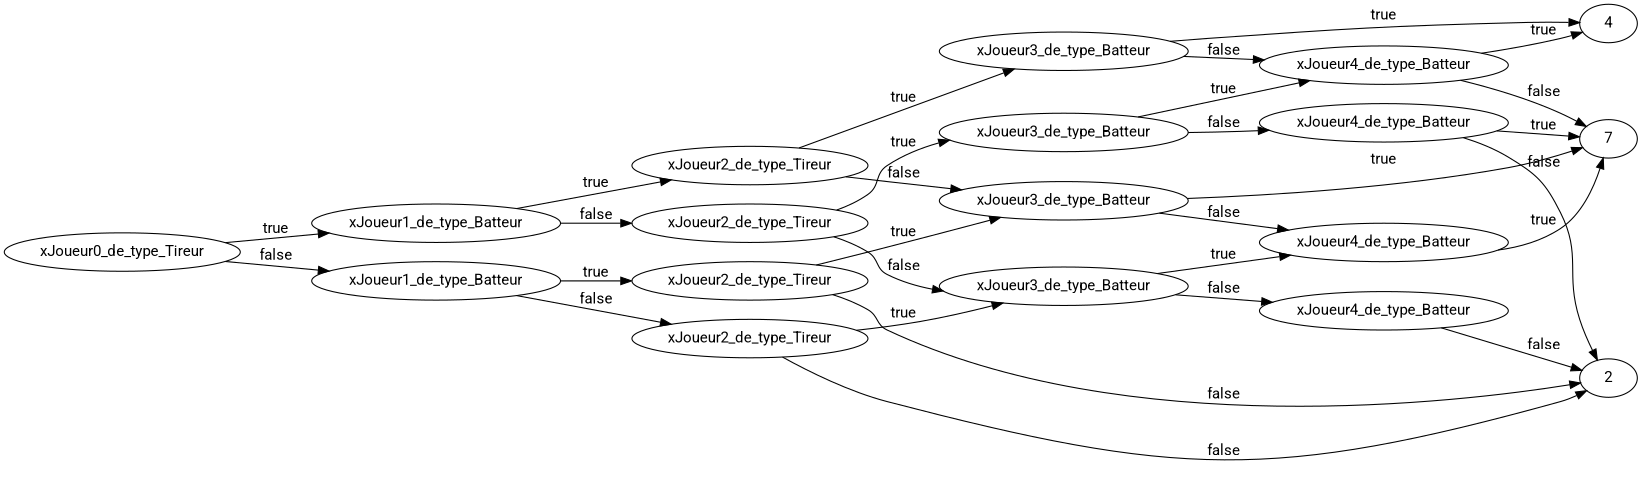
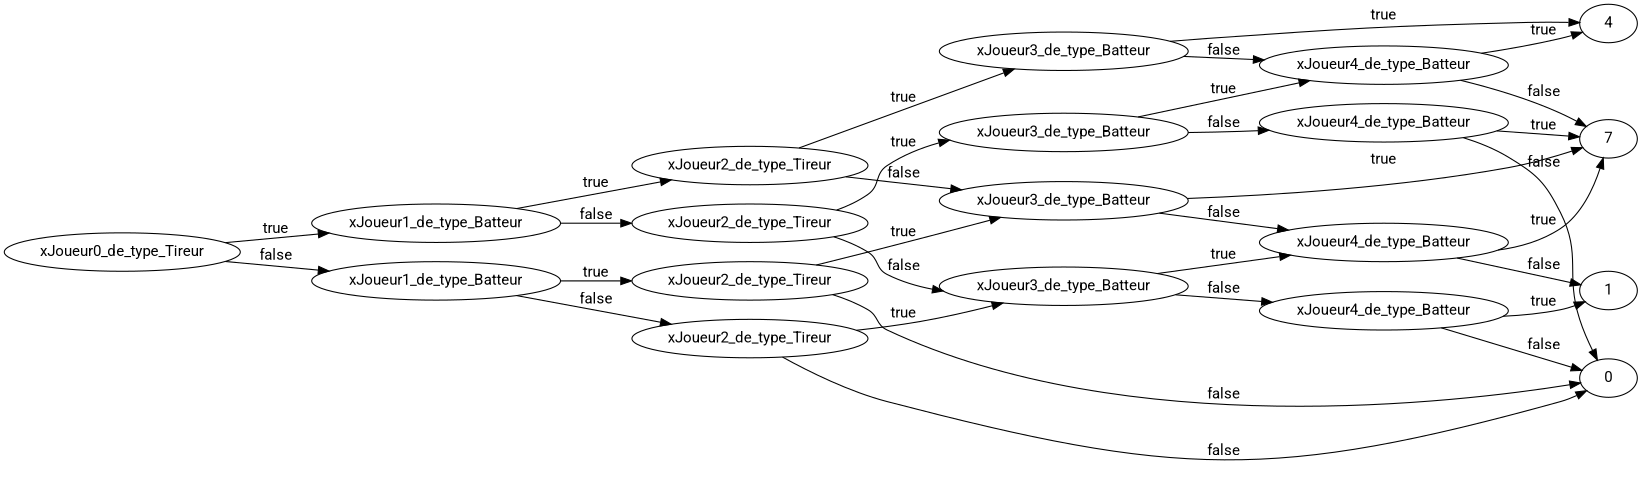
node "1": added
node "2": label "2" -> "0"
